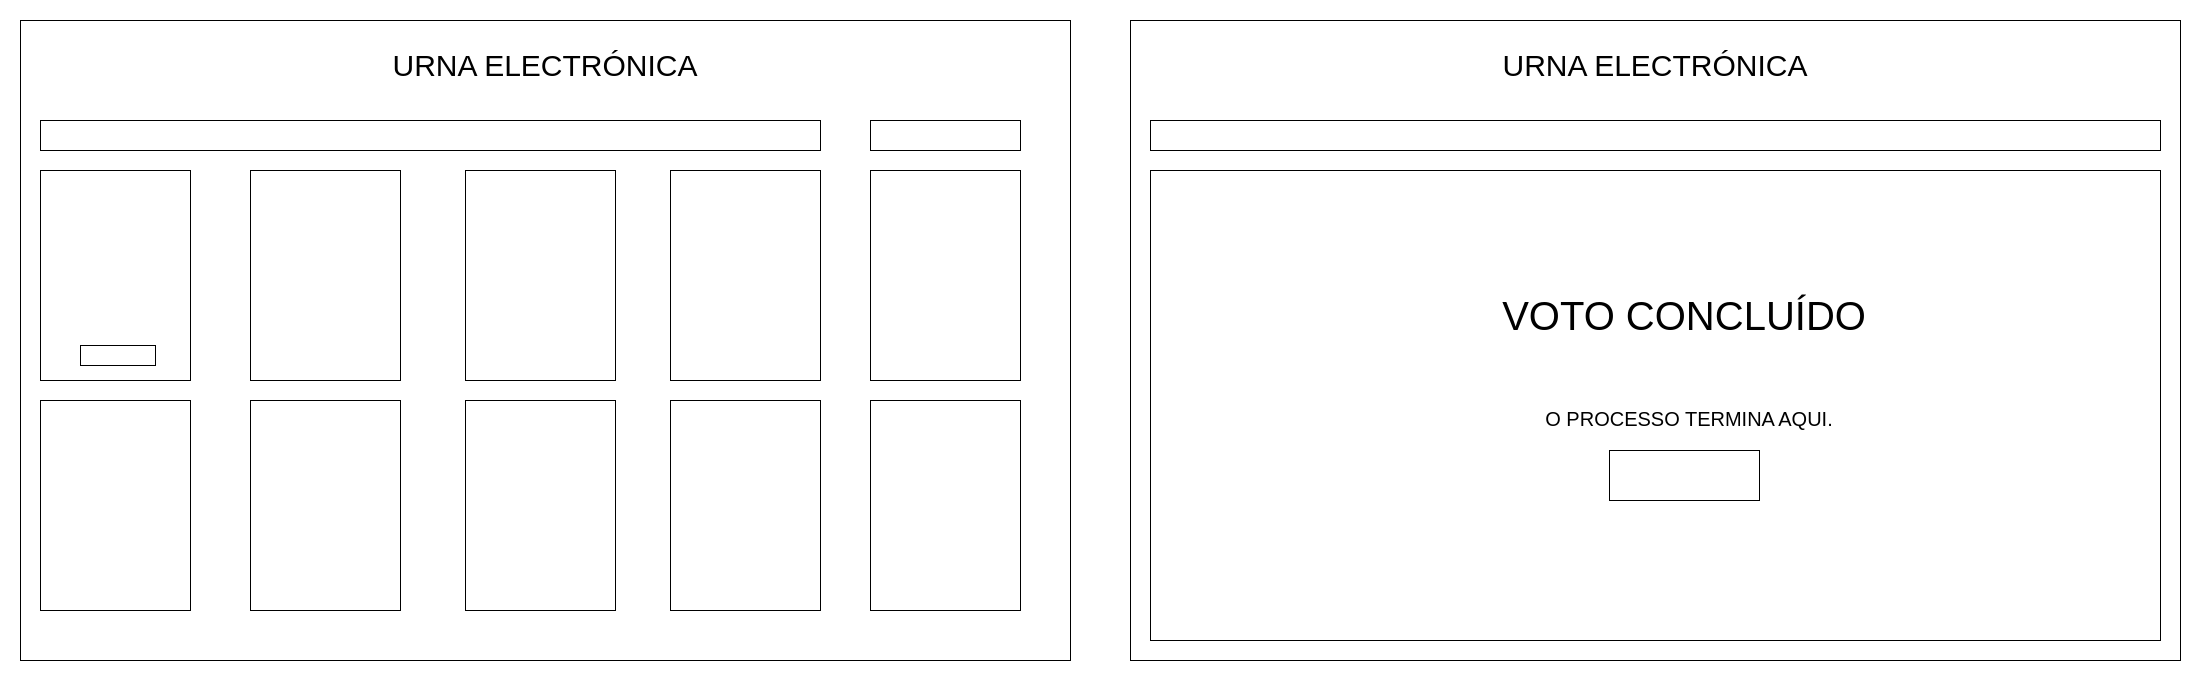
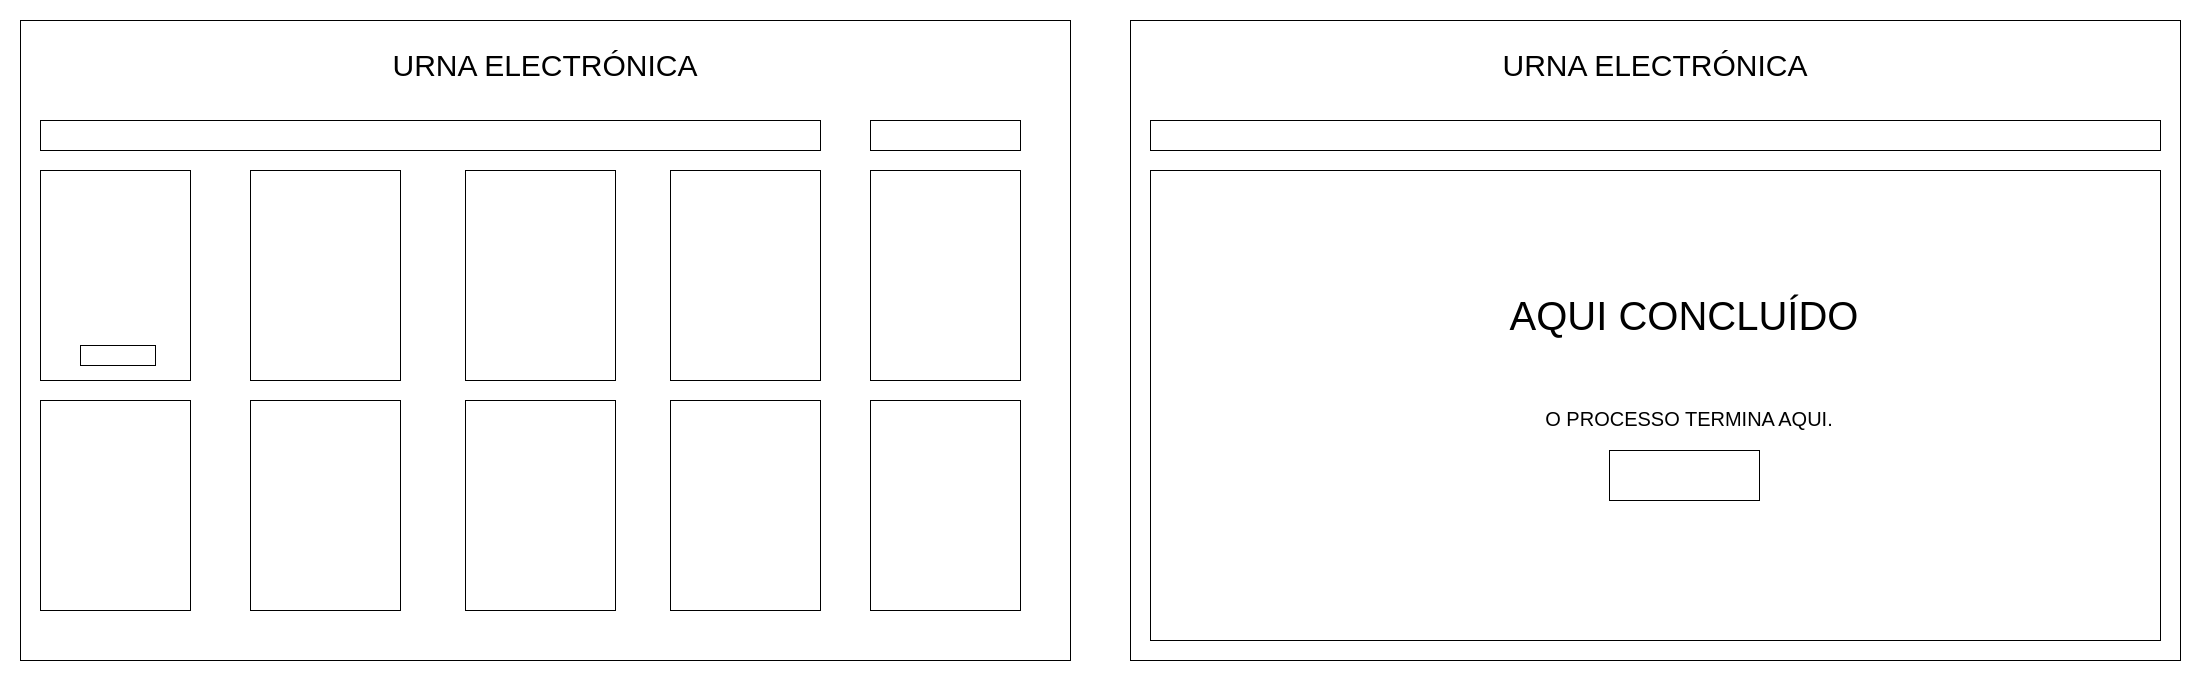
node "VOTO CONCLUÍDO": label "VOTO CONCLUÍDO" -> "AQUI CONCLUÍDO"
